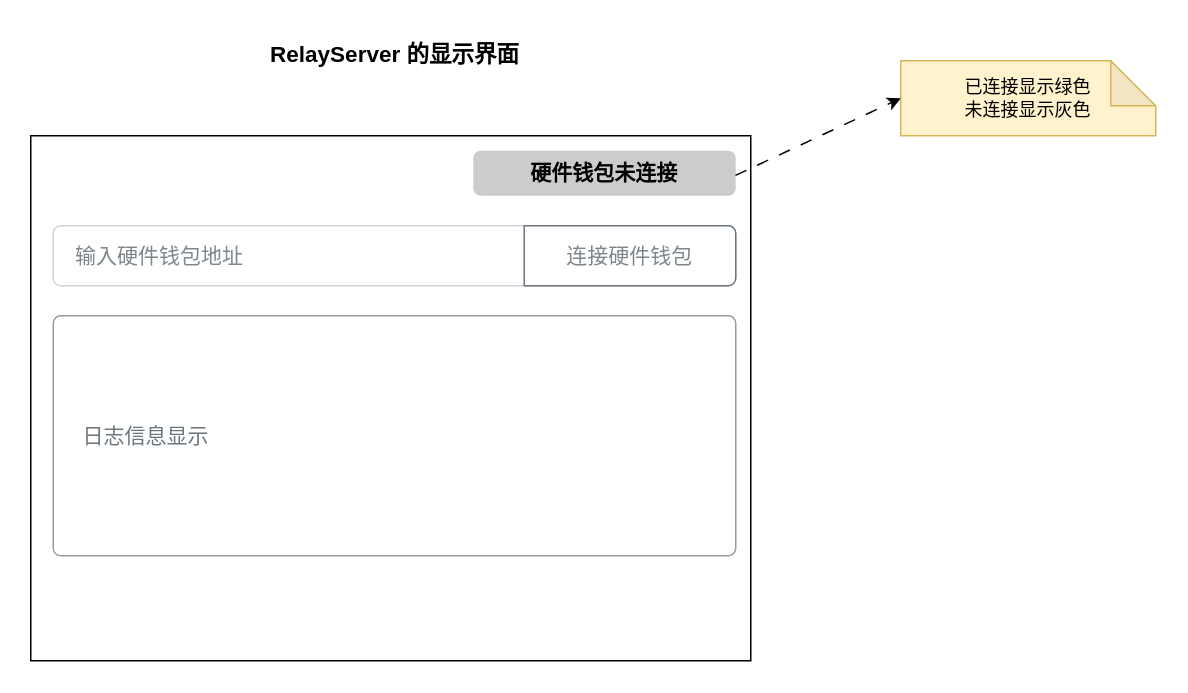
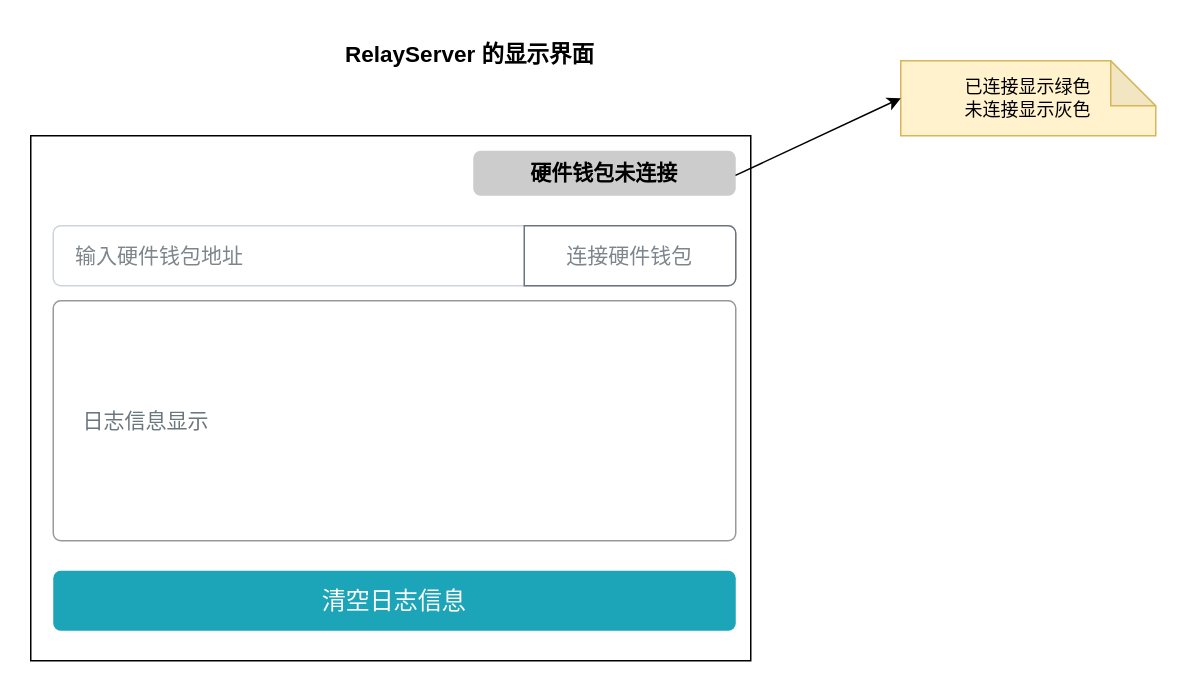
node "RelayServer 的显示界面": moved (395, 53) -> (470, 53)
edge "硬件钱包未连接" -> "已连接显示绿色 未连接显示灰色": style dashed -> solid
node "日志信息显示": moved (395, 436) -> (395, 421)
node "清空日志信息": added
